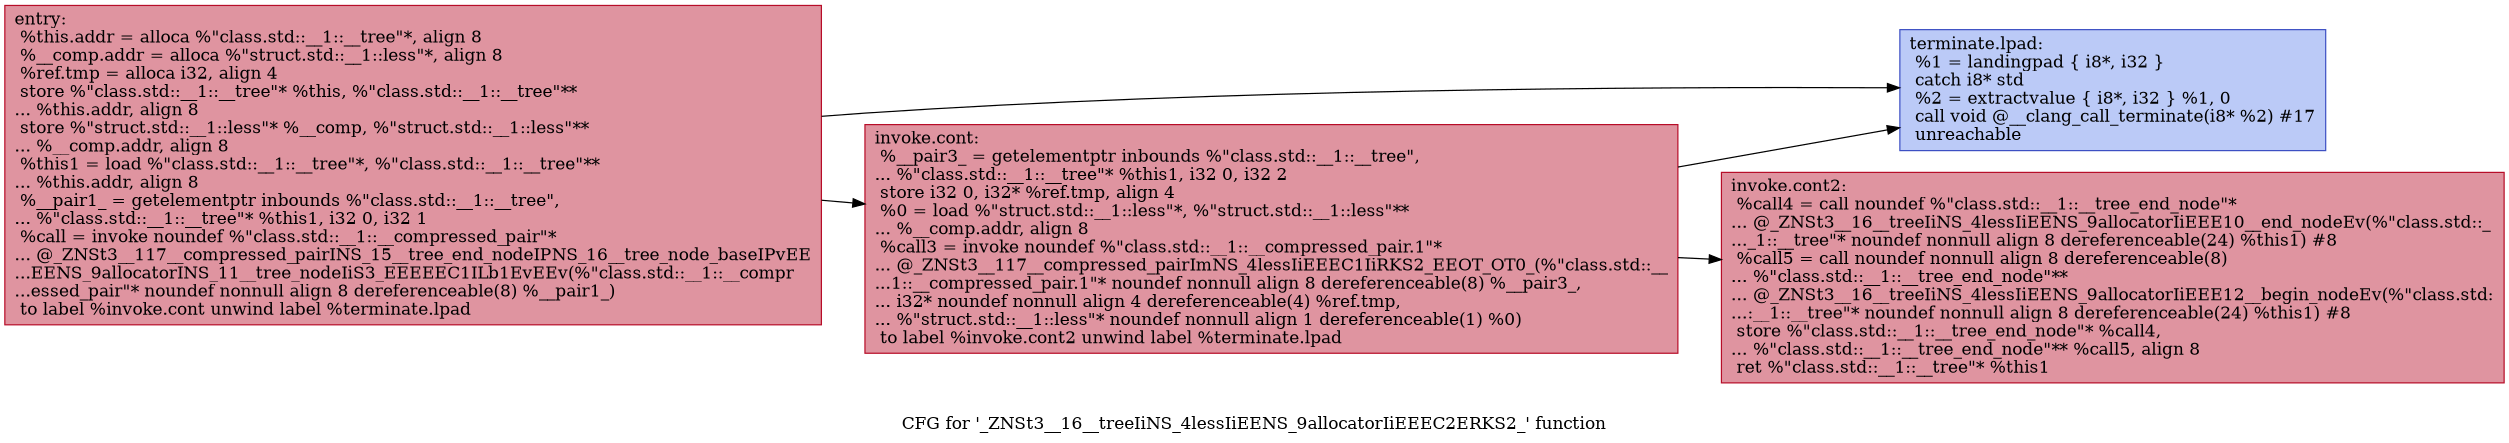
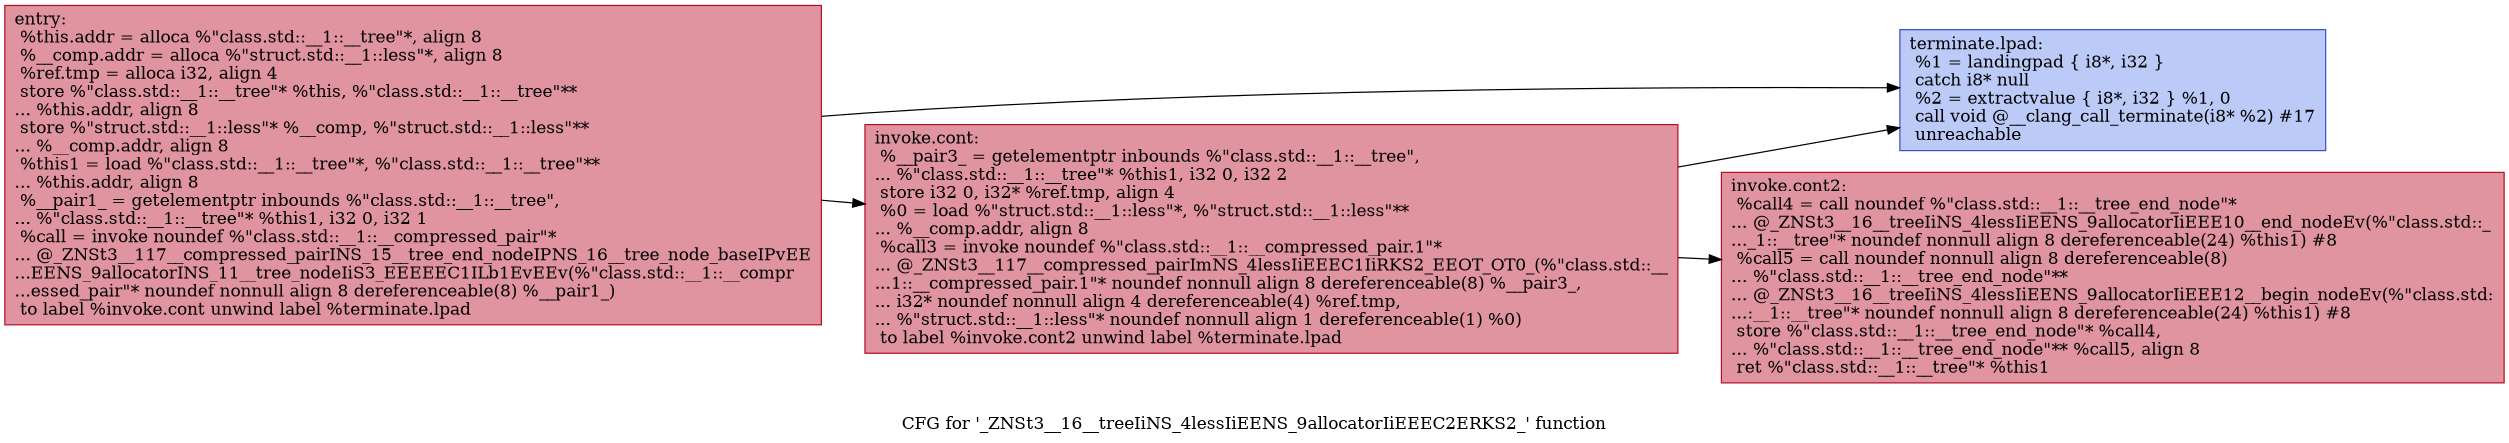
node "terminate.lpad:": text "catch i8* std" -> "catch i8* null"
